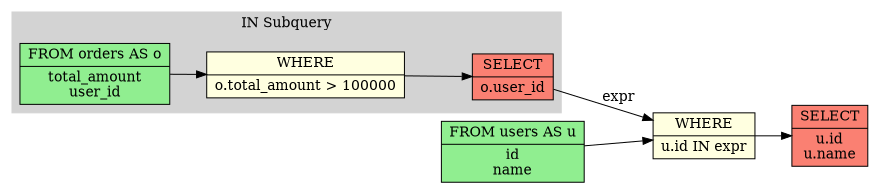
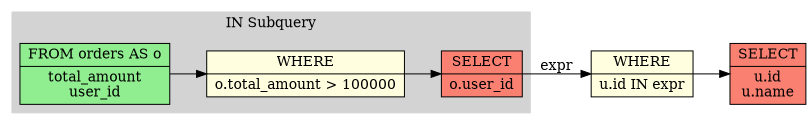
node "FROM users AS u": removed
